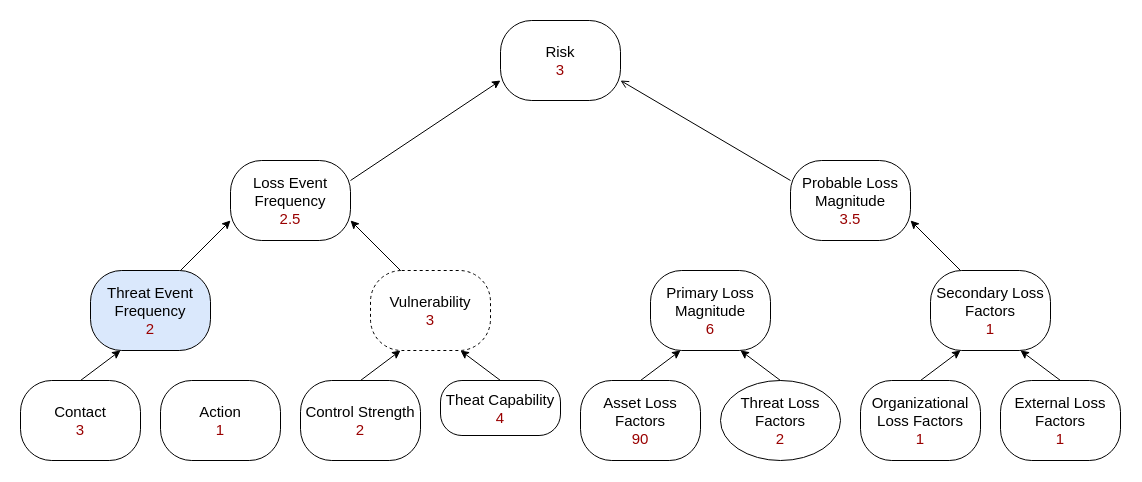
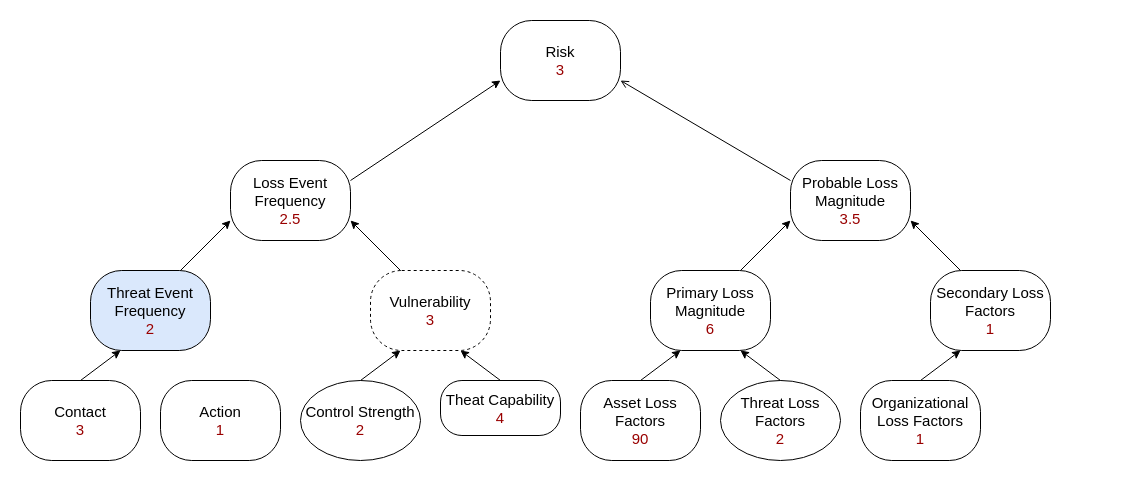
edge "Primary Loss Magnitude 6" -> "Probable Loss Magnitude 3.5": added
edge "External Loss Factors 1" -> "Secondary Loss Factors 1": removed
node "Control Strength 2": shape rounded rectangle -> ellipse
node "External Loss Factors 1": removed
